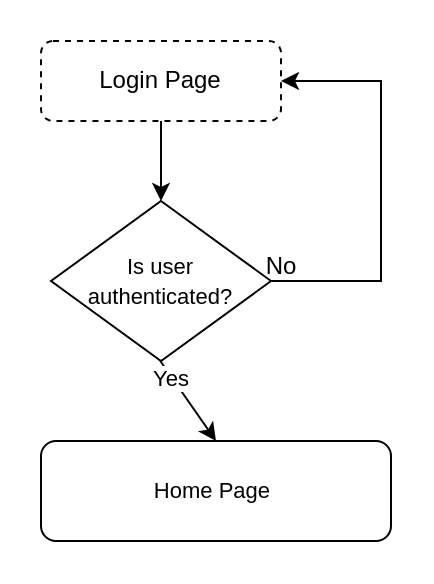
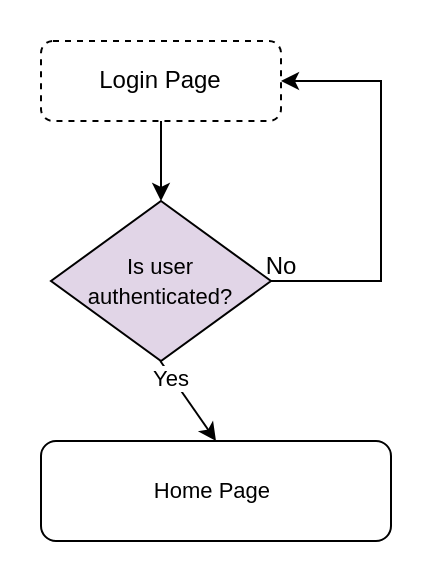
node "Is user authenticated?": fillcolor #ffffff -> #e1d5e7
